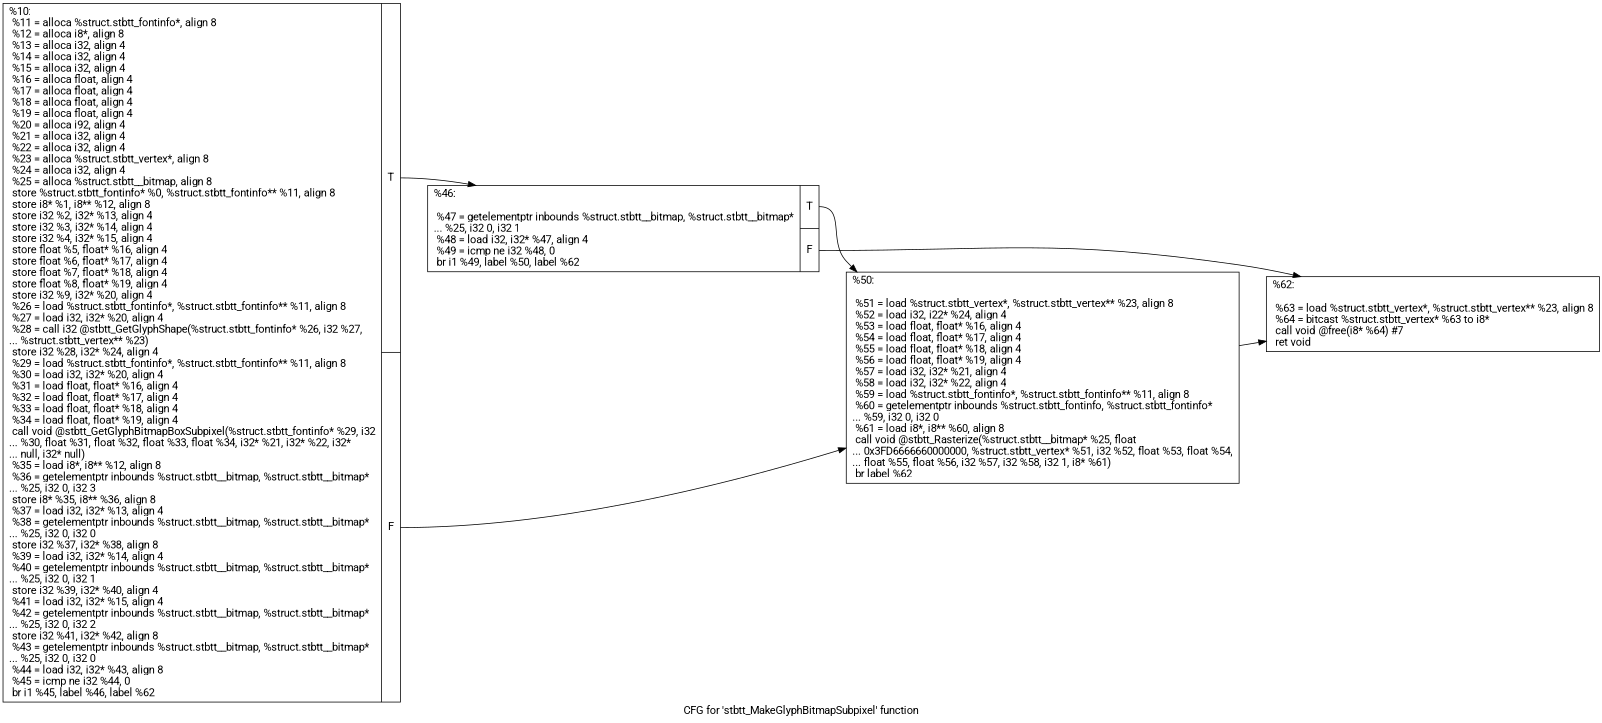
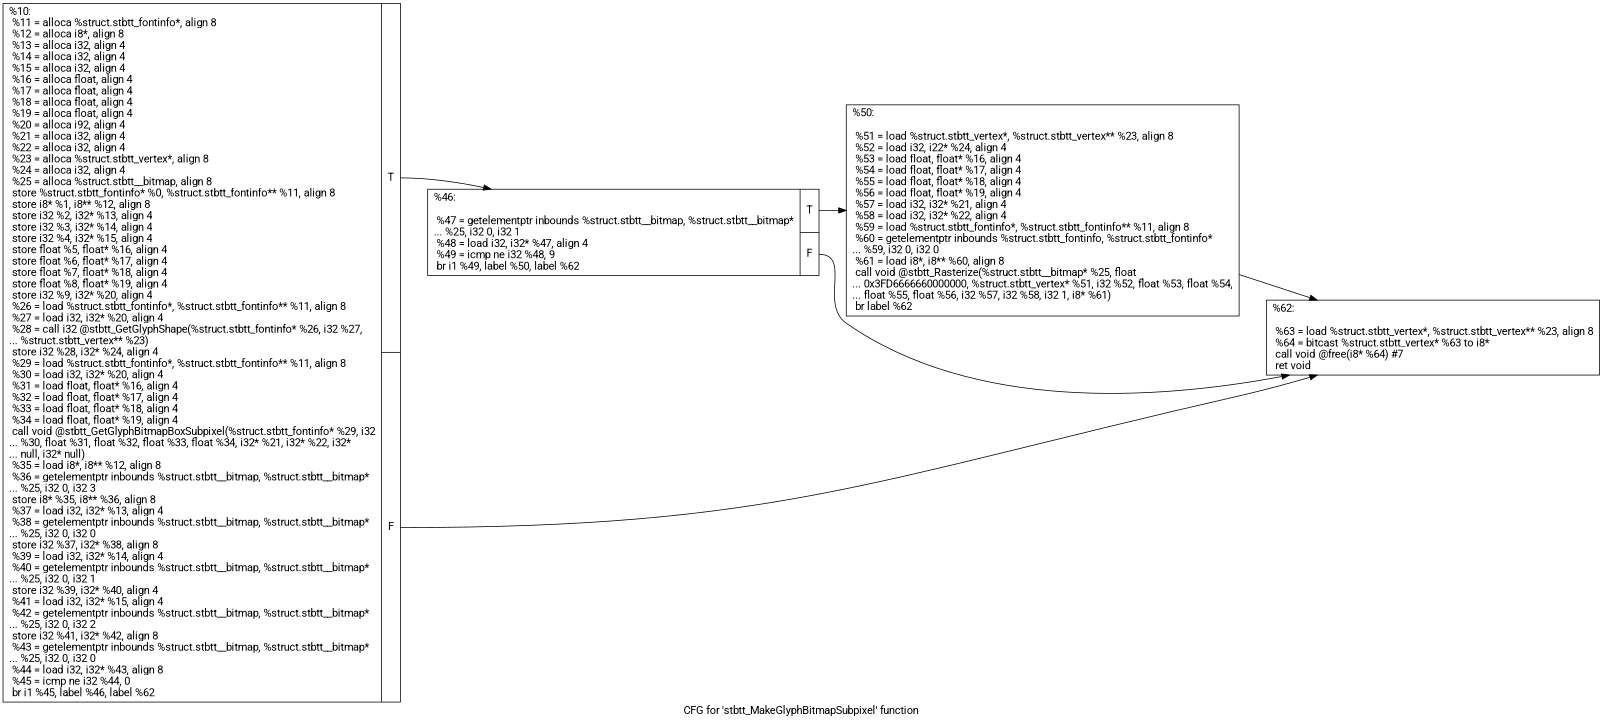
node "%46:": text "%49 = icmp ne i32 %48, 0" -> "%49 = icmp ne i32 %48, 9"
edge "%10:" -> "%50:": now "%10:" -> "%62:"
